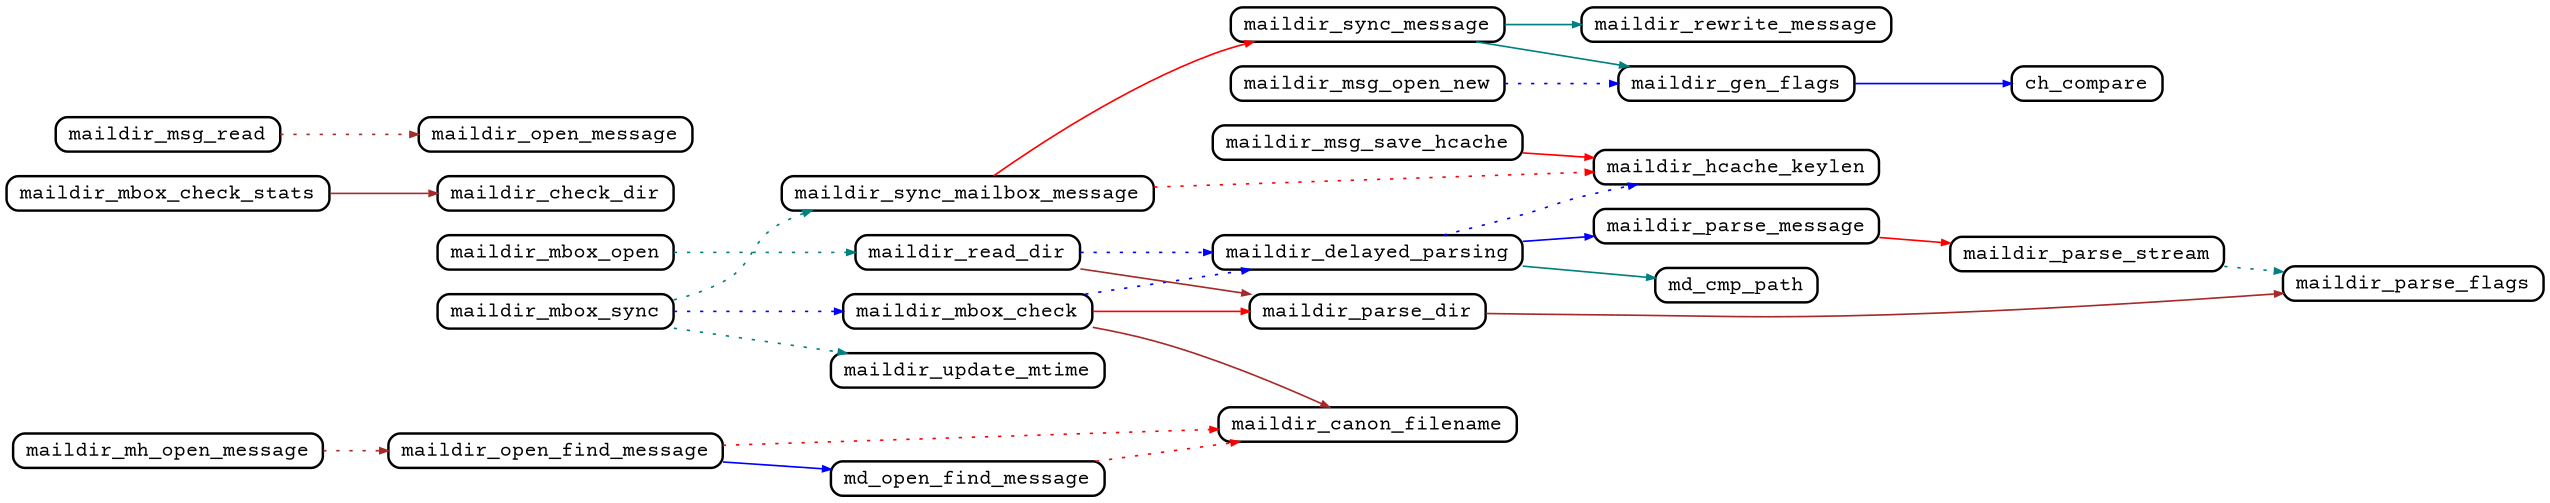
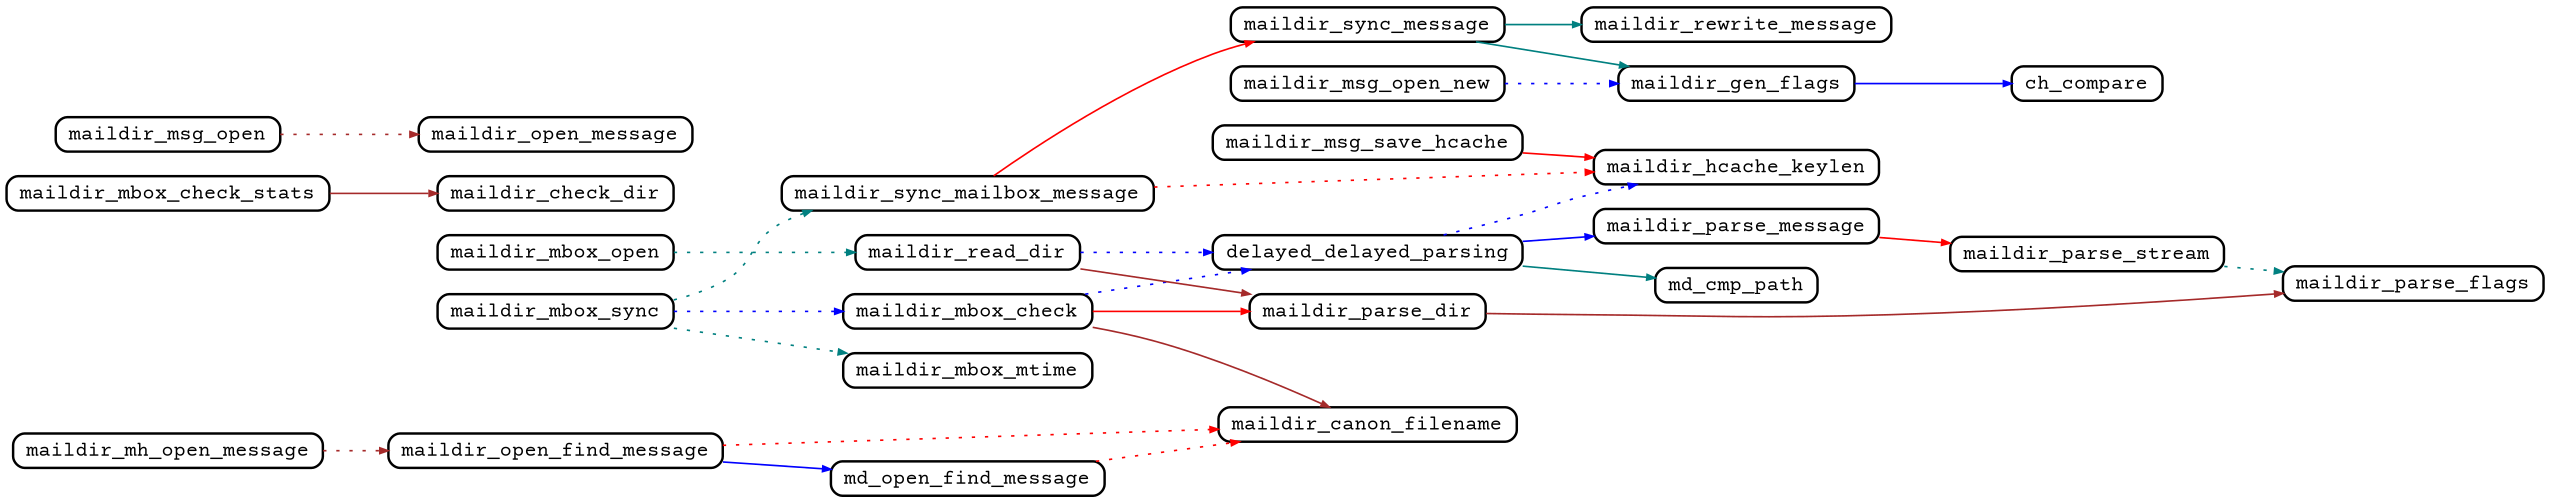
node "maildir_msg_read": label "maildir_msg_read" -> "maildir_msg_open"
node "maildir_delayed_parsing": label "maildir_delayed_parsing" -> "delayed_delayed_parsing"
node "maildir_update_mtime": label "maildir_update_mtime" -> "maildir_mbox_mtime"
